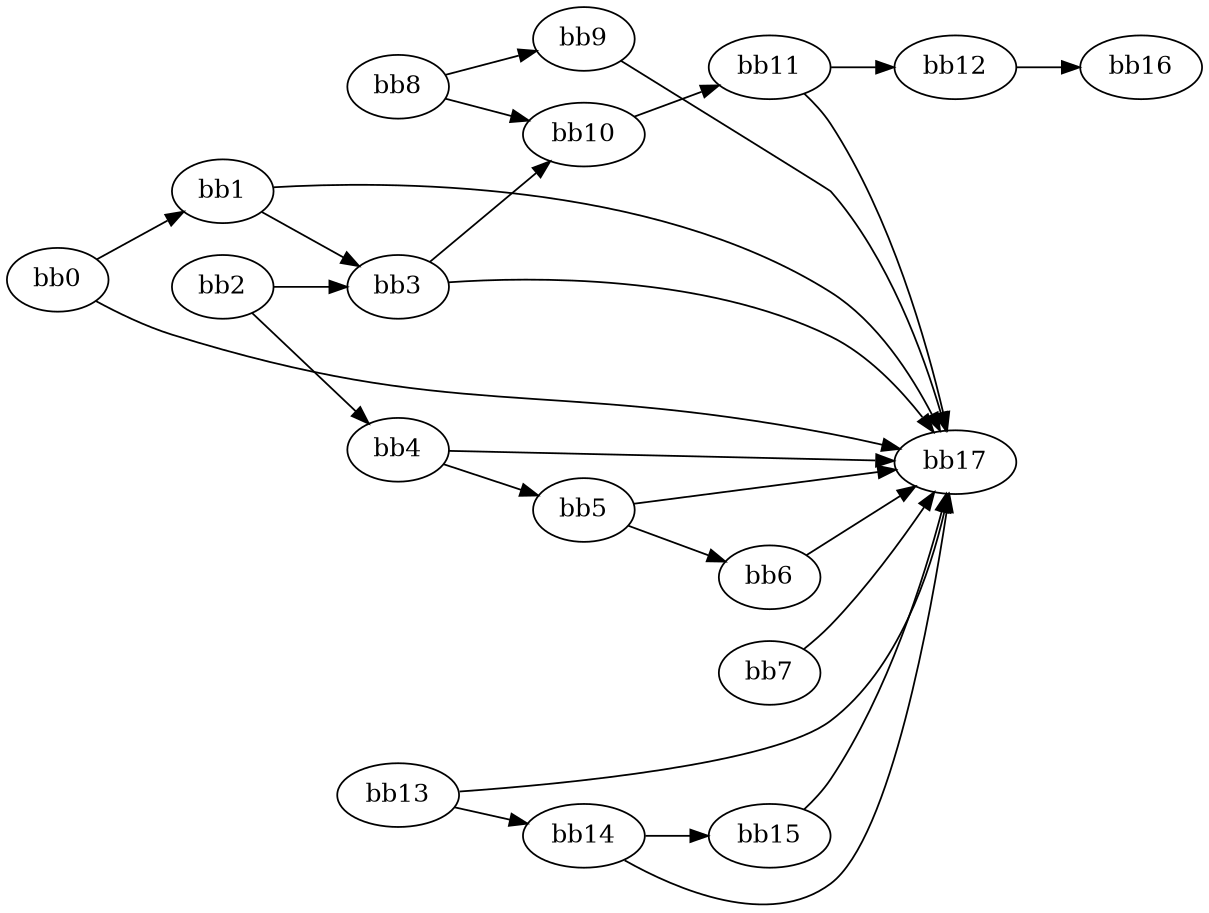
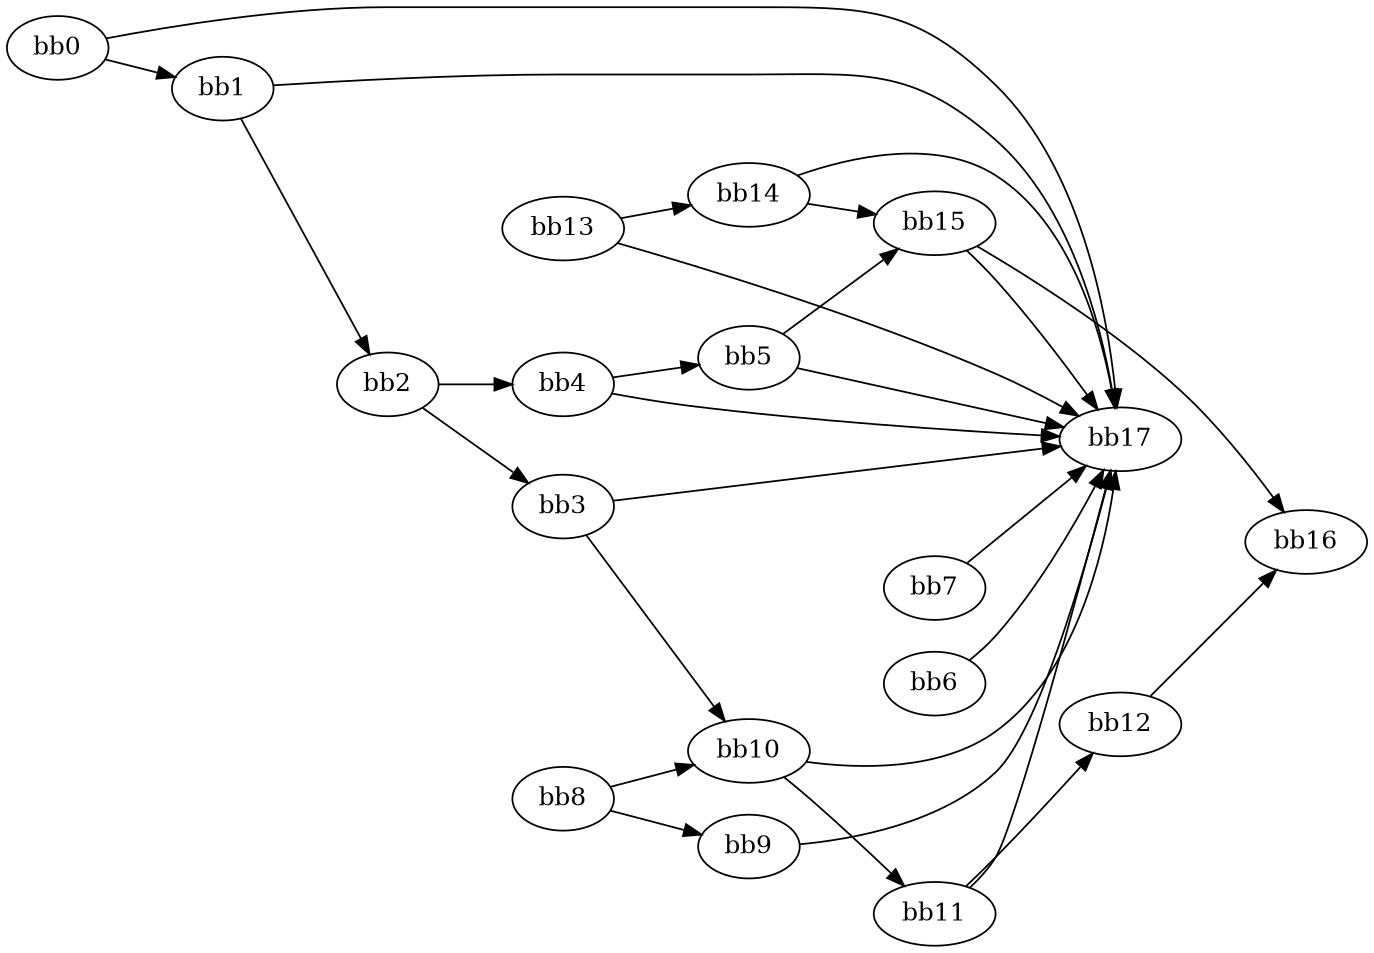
edge "bb1" -> "bb3": now "bb1" -> "bb2"
edge "bb15" -> "bb16": added
edge "bb5" -> "bb6": now "bb5" -> "bb15"
edge "bb10" -> "bb17": added
